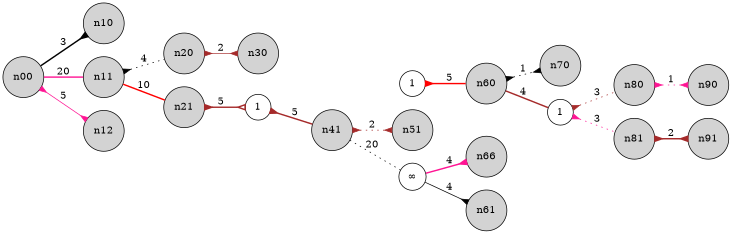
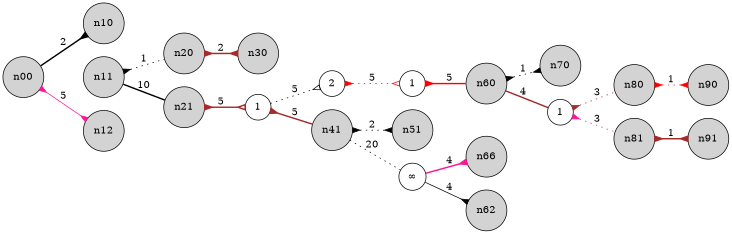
edge "n10" -- "n00": label "3" -> "2"
edge "n20" -- "n30": style solid -> bold
edge "n20" -- "n11": label "4" -> "1"
edge "n00" -- "n11": removed, label "20"
node "2": added
edge "n80" -- "n90": color deeppink -> red
edge "n11" -- "n21": color red -> black
edge "n41" -- "n51": color brown -> black
edge "n81" -- "n91": label "2" -> "1"
node "n61": label "n61" -> "n62"
